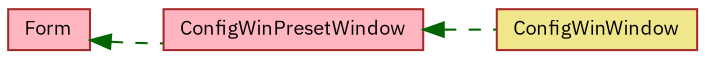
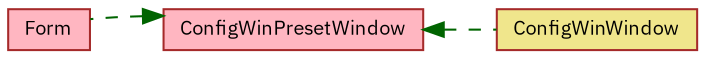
edge "ConfigWinPresetWindow" -> "Form": reversed
